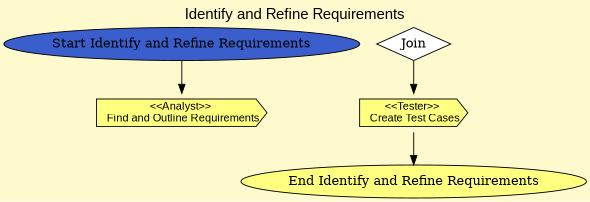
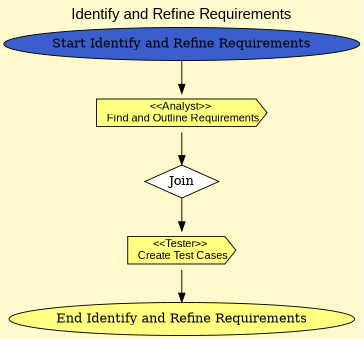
edge "<<Analyst>> Find and Outline Requirements" -> "Join": added
